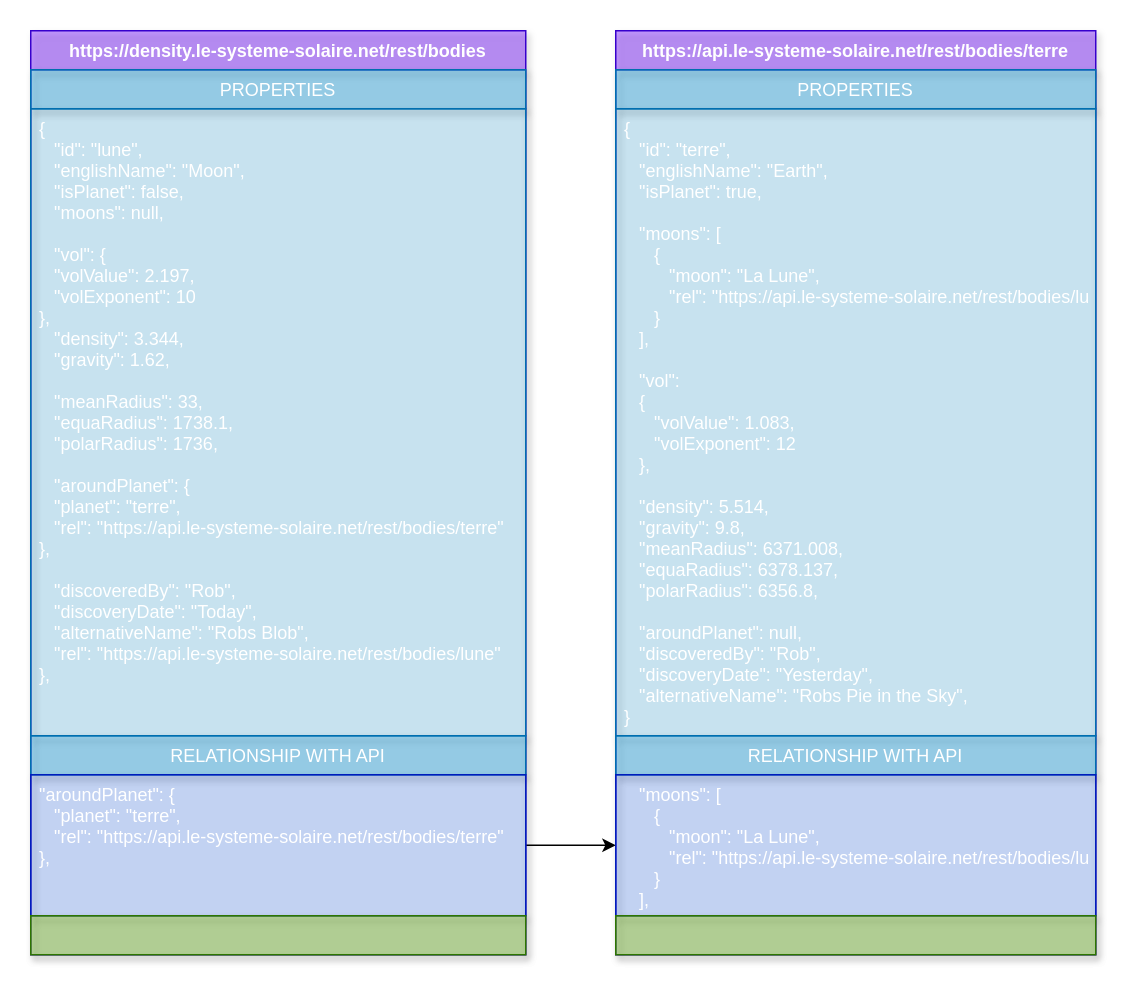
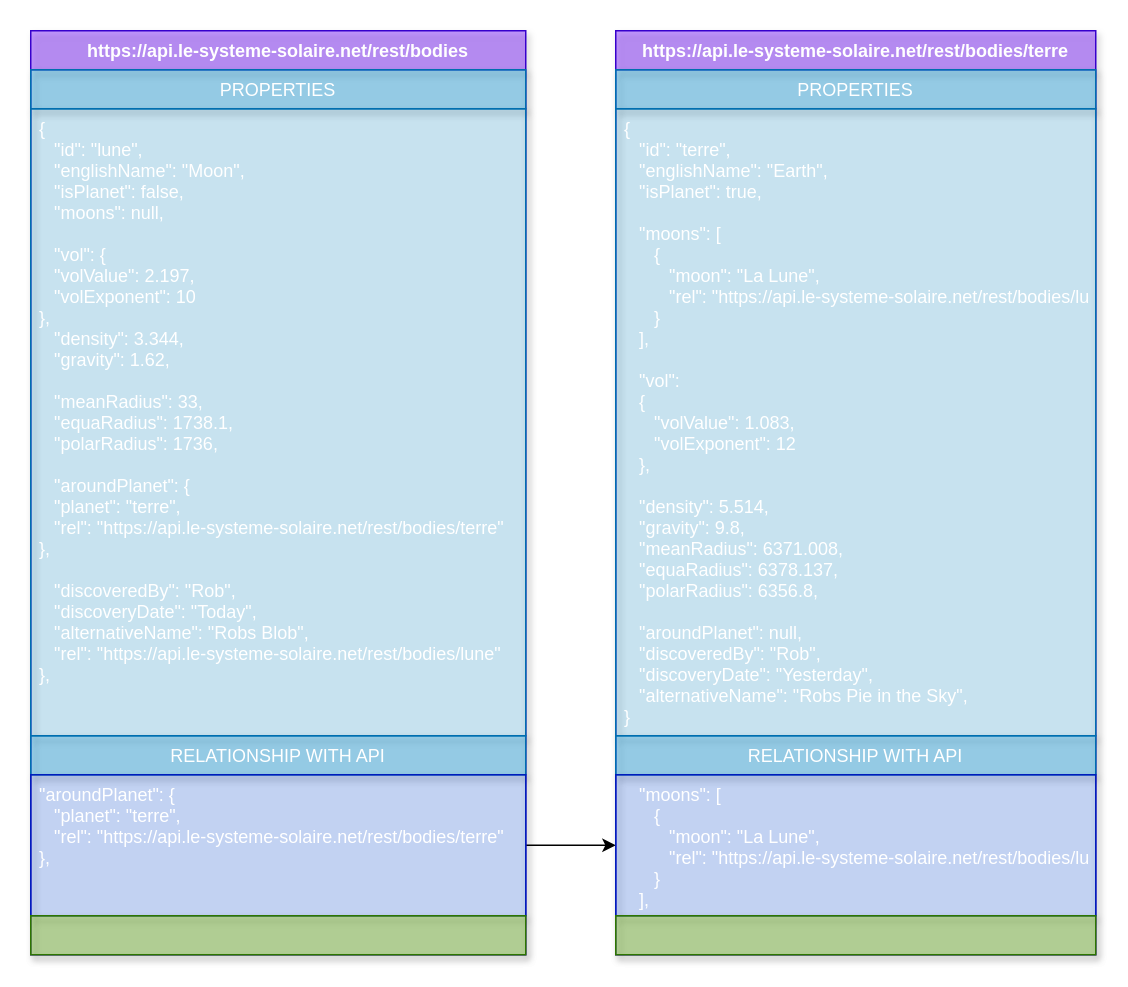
node "https://density.le-systeme-solaire.net/rest/bodies": label "https://density.le-systeme-solaire.net/rest/bodies" -> "https://api.le-systeme-solaire.net/rest/bodies"
